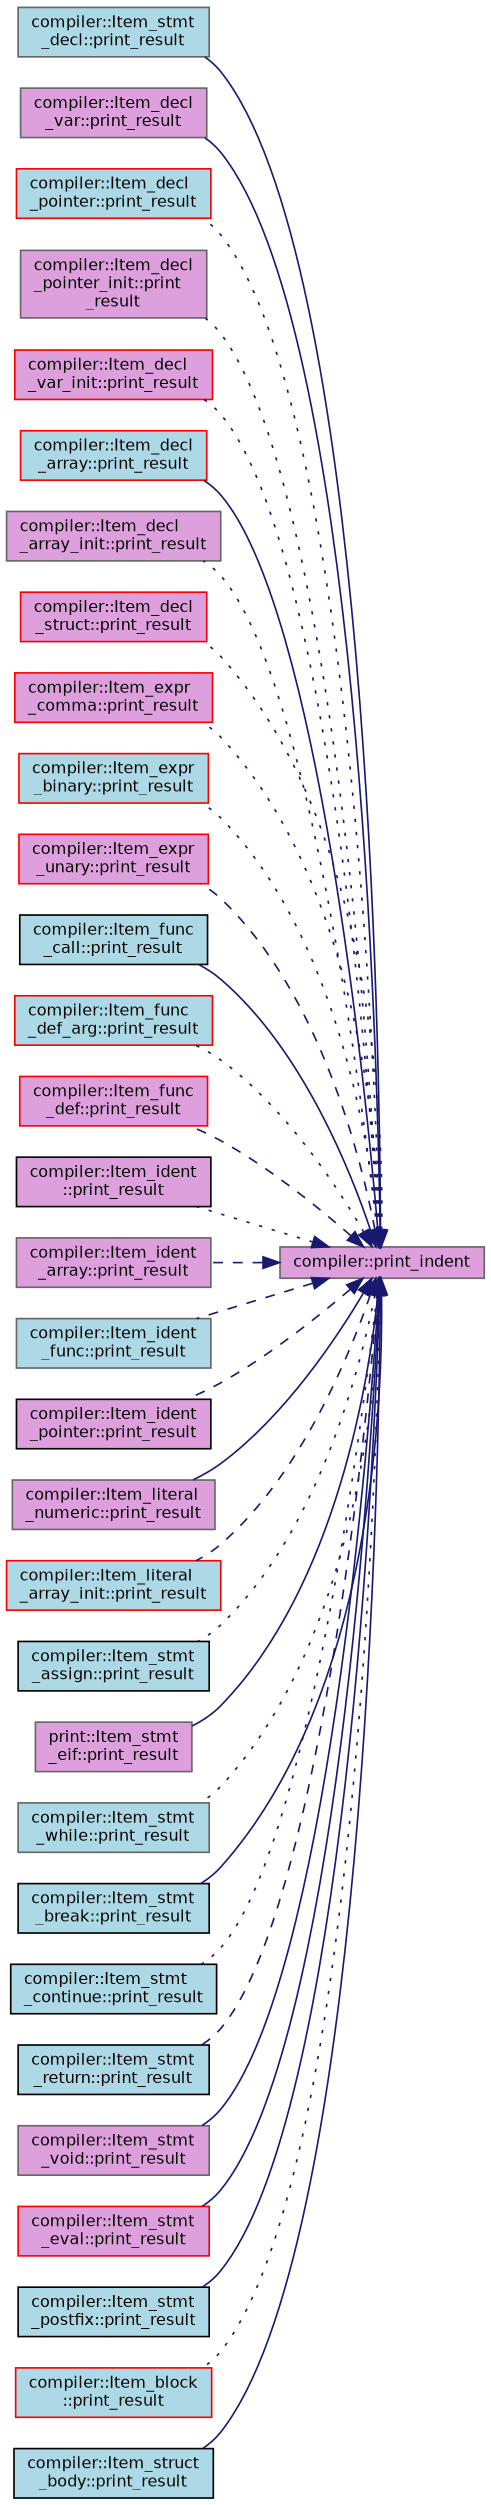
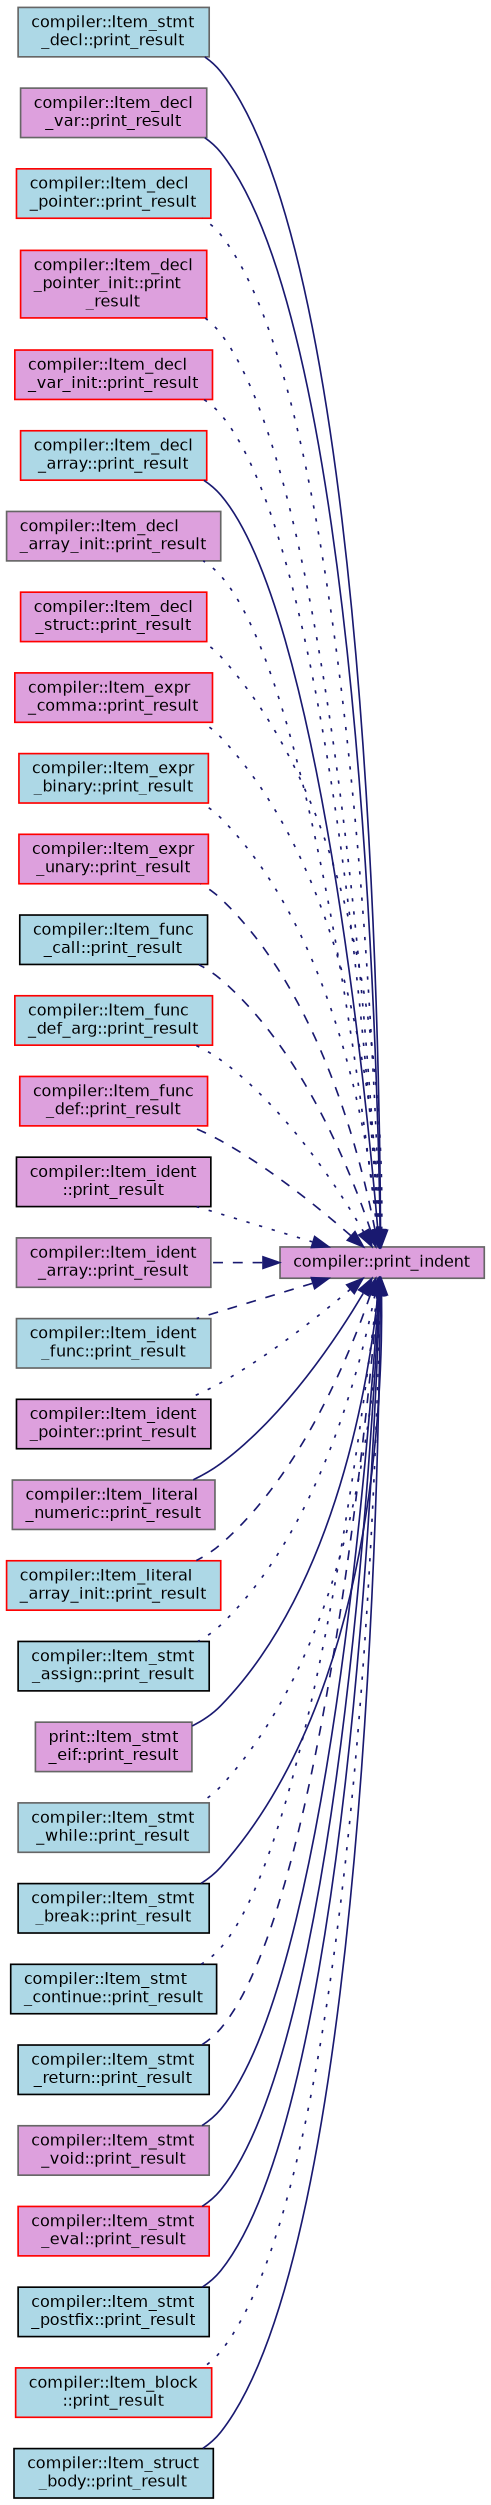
node "compiler::Item_decl _pointer_init::print _result": color gray40 -> red
edge "compiler::Item_func _call::print_result" -> "compiler::print_indent": style solid -> dashed
edge "compiler::Item_ident _pointer::print_result" -> "compiler::print_indent": style dashed -> dotted
